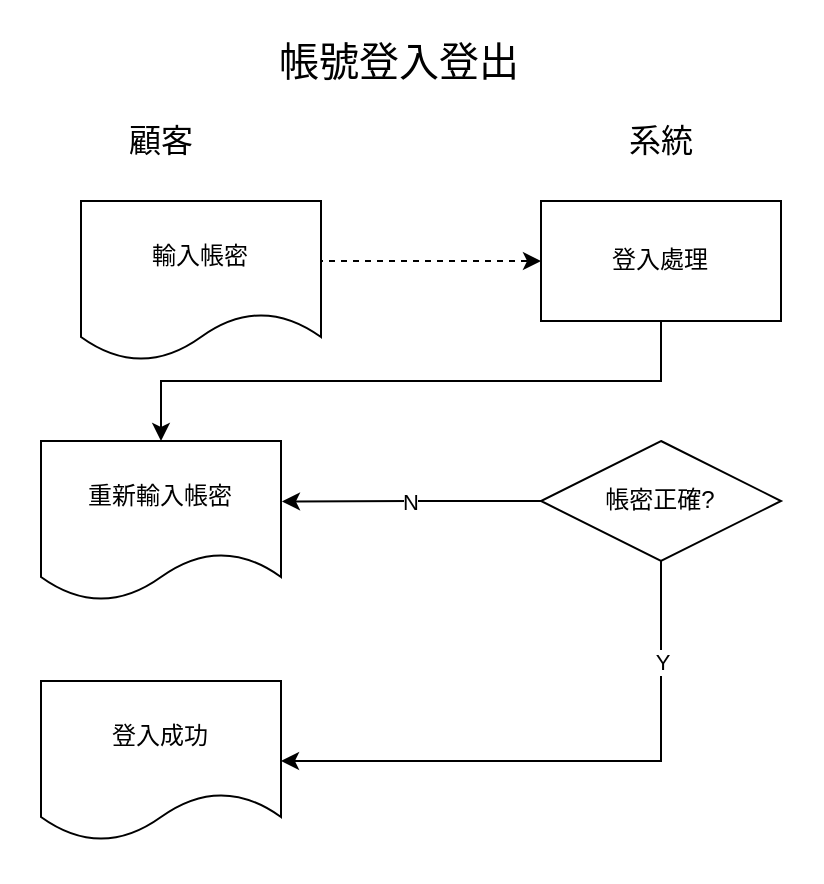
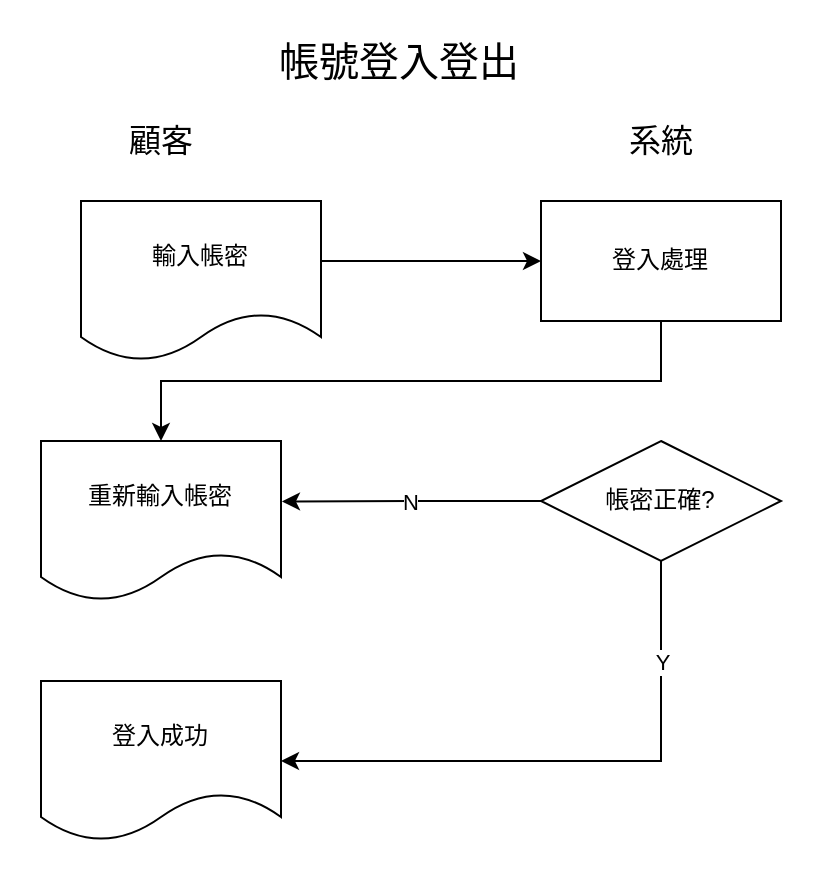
edge "輸入帳密" -> "登入處理": style dashed -> solid
